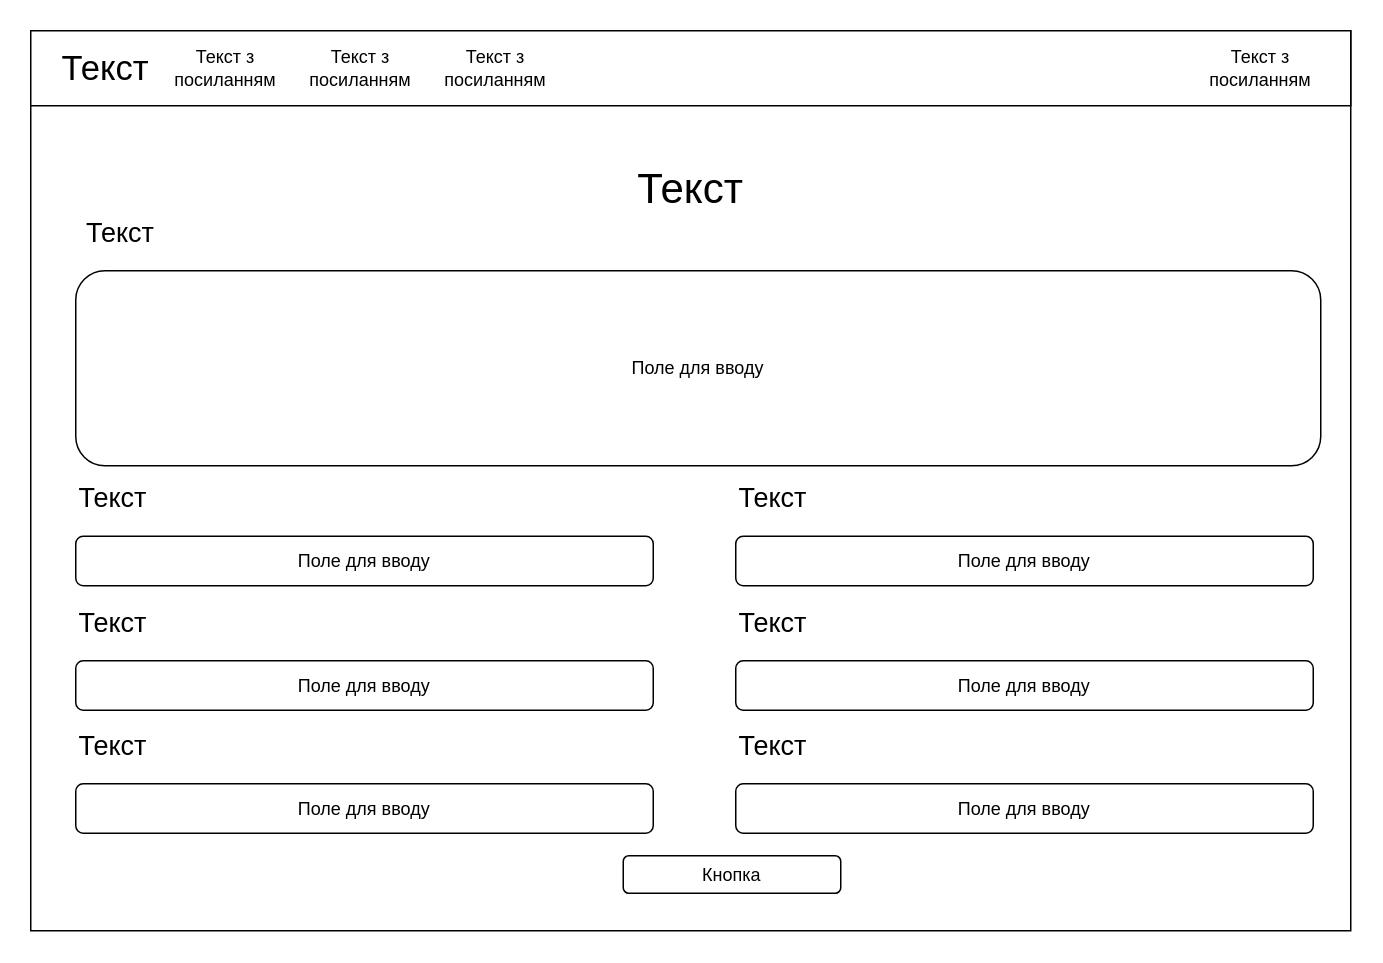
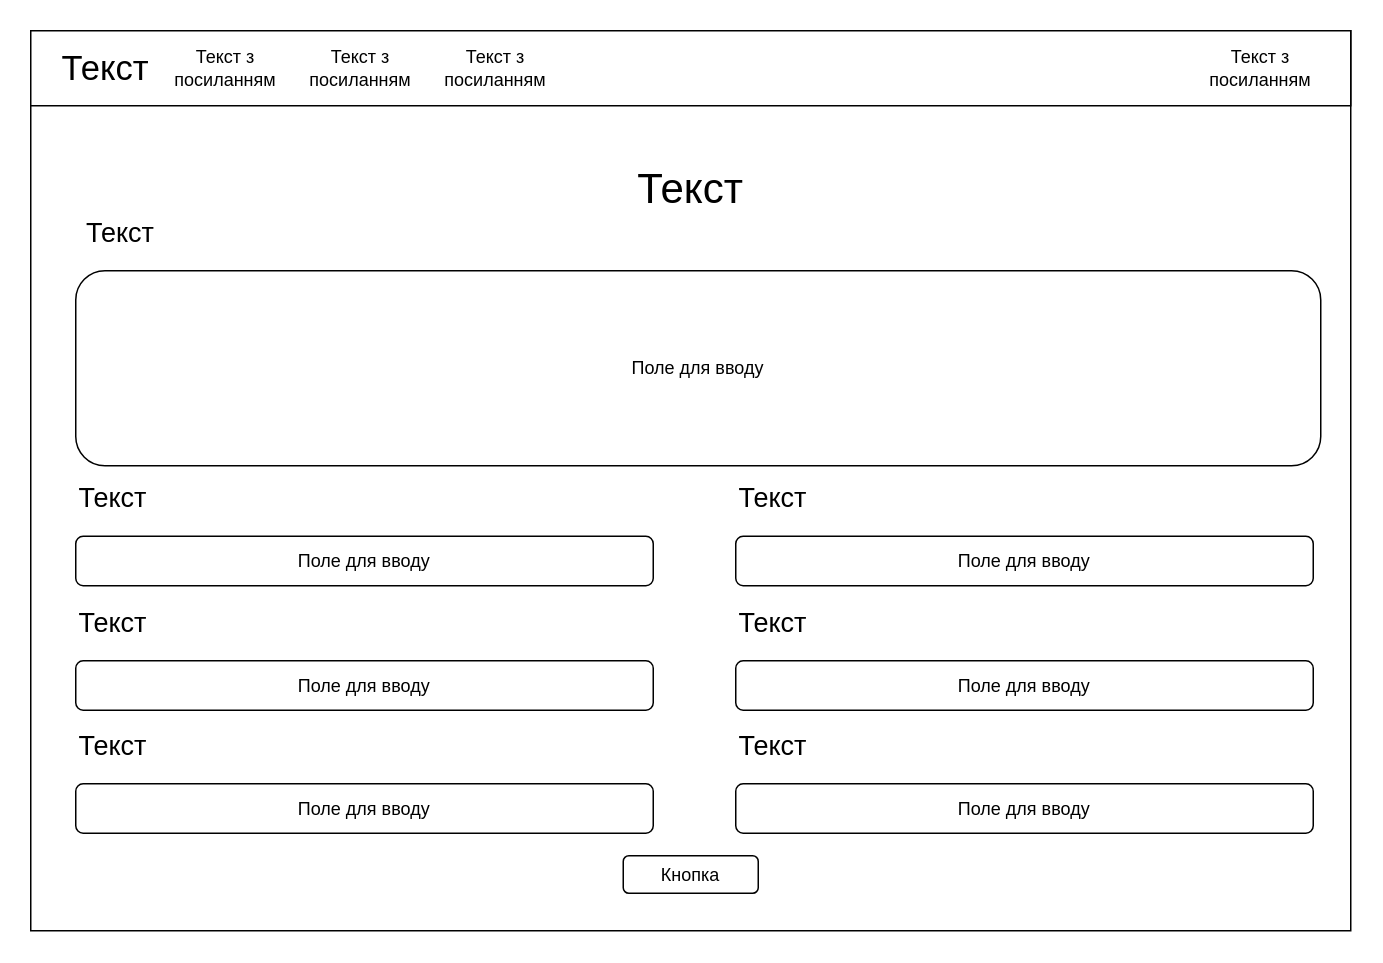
node "Кнопка": size 218x38 -> 135x38
